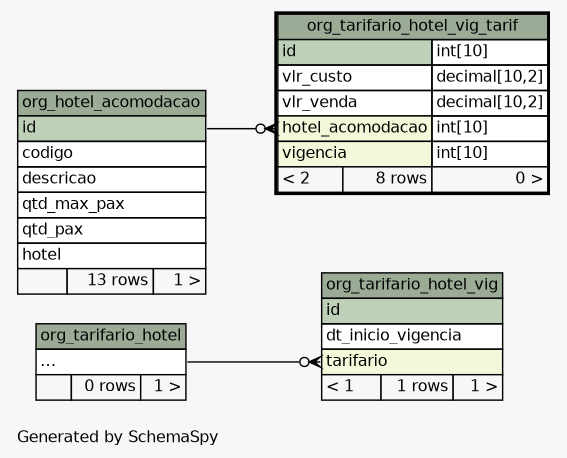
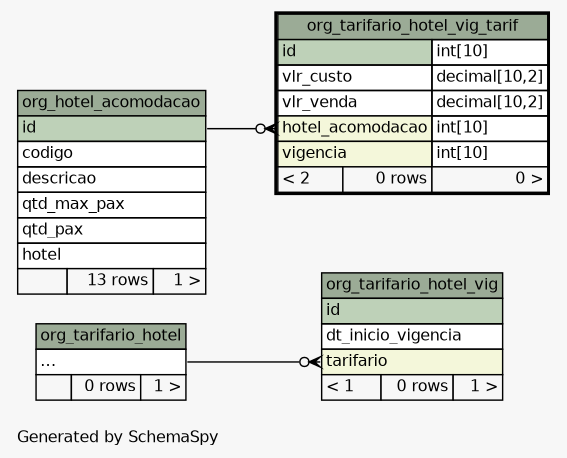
node "org_tarifario_hotel_vig_tarif": text "8 rows" -> "0 rows"
node "org_tarifario_hotel_vig": text "1 rows" -> "0 rows"
